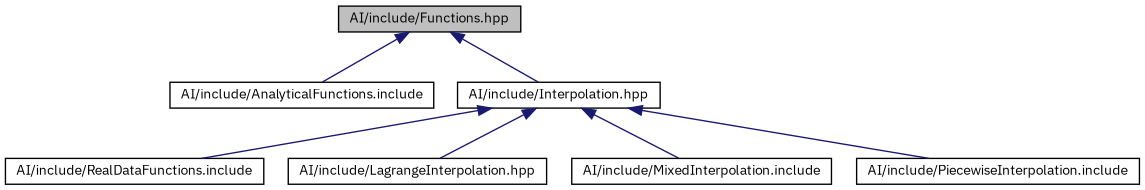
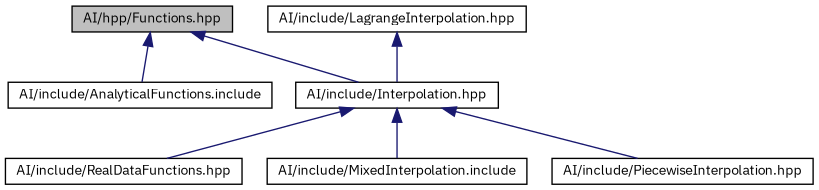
node "AI/include/Functions.hpp": label "AI/include/Functions.hpp" -> "AI/hpp/Functions.hpp"
edge "AI/include/LagrangeInterpolation.hpp" -> "AI/include/Interpolation.hpp": reversed
node "AI/include/RealDataFunctions.include": label "AI/include/RealDataFunctions.include" -> "AI/include/RealDataFunctions.hpp"
node "AI/include/PiecewiseInterpolation.include": label "AI/include/PiecewiseInterpolation.include" -> "AI/include/PiecewiseInterpolation.hpp"
